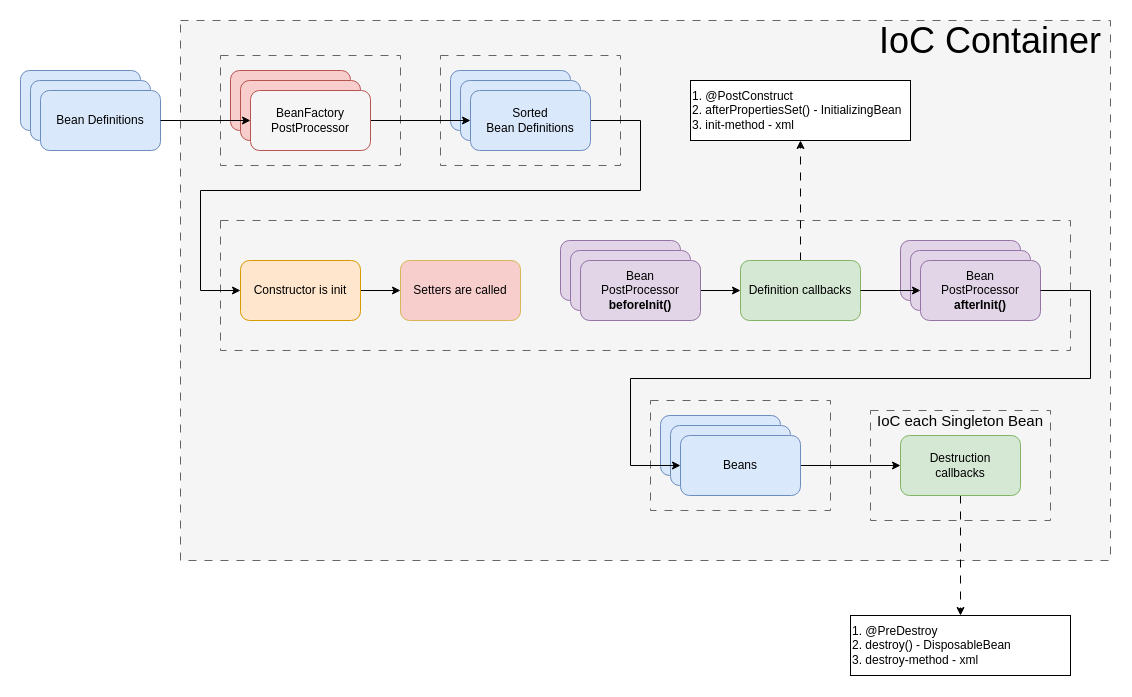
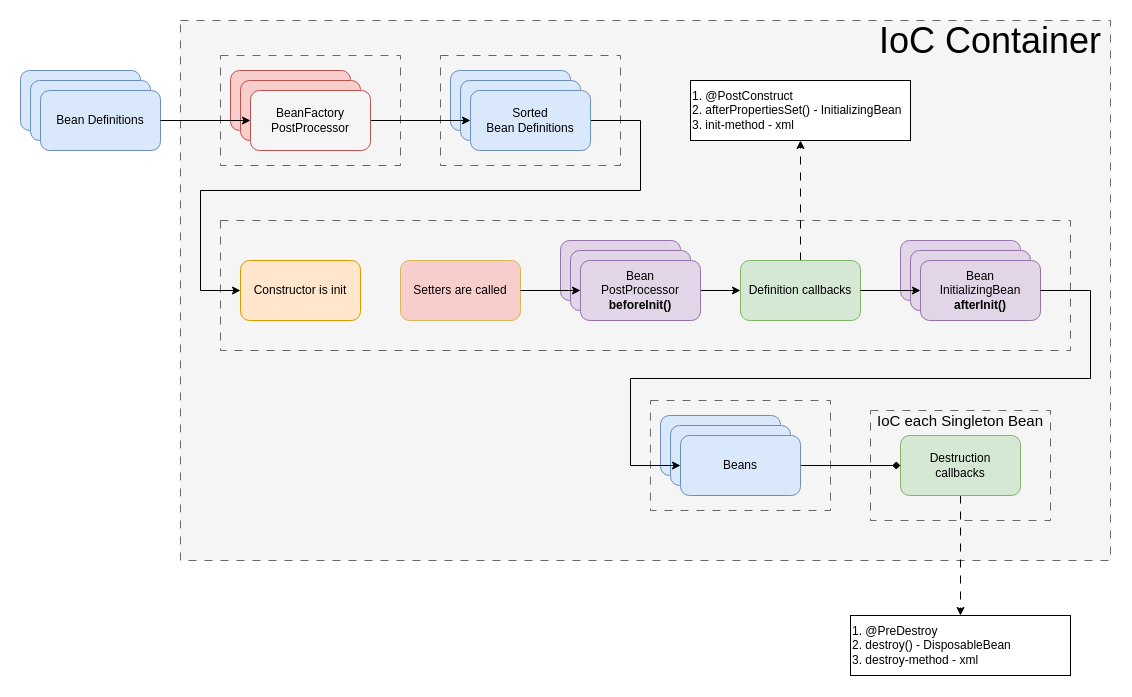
edge "Constructor is init" -> "Setters are called": removed
edge "Setters are called" -> "Bean PostProcessor beforeInit()": added
node "Bean PostProcessor afterInit()": label "Bean PostProcessor afterInit()" -> "Bean InitializingBean afterInit()"
edge "Beans" -> "Destruction callbacks": arrowhead classic -> diamond
